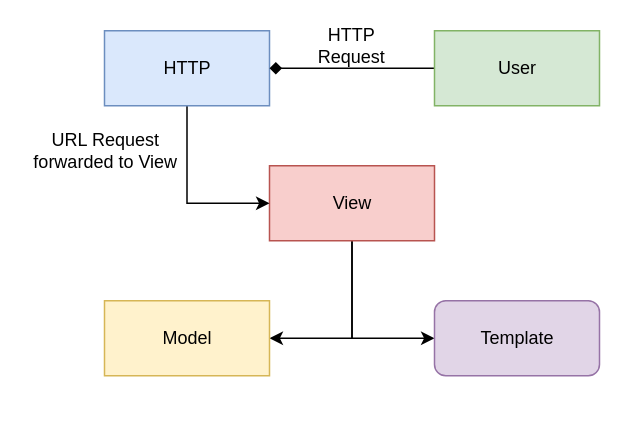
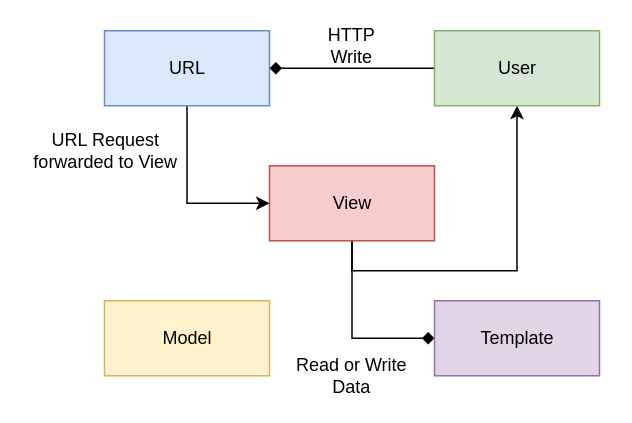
node "HTTP Request": label "HTTP Request" -> "HTTP Write"
node "HTTP": label "HTTP" -> "URL"
edge "View" -> "Model": now "View" -> "User"
edge "View" -> "Template": arrowhead classic -> diamond
node "Template": shape rounded rectangle -> rectangle
node "Read or Write Data": added
